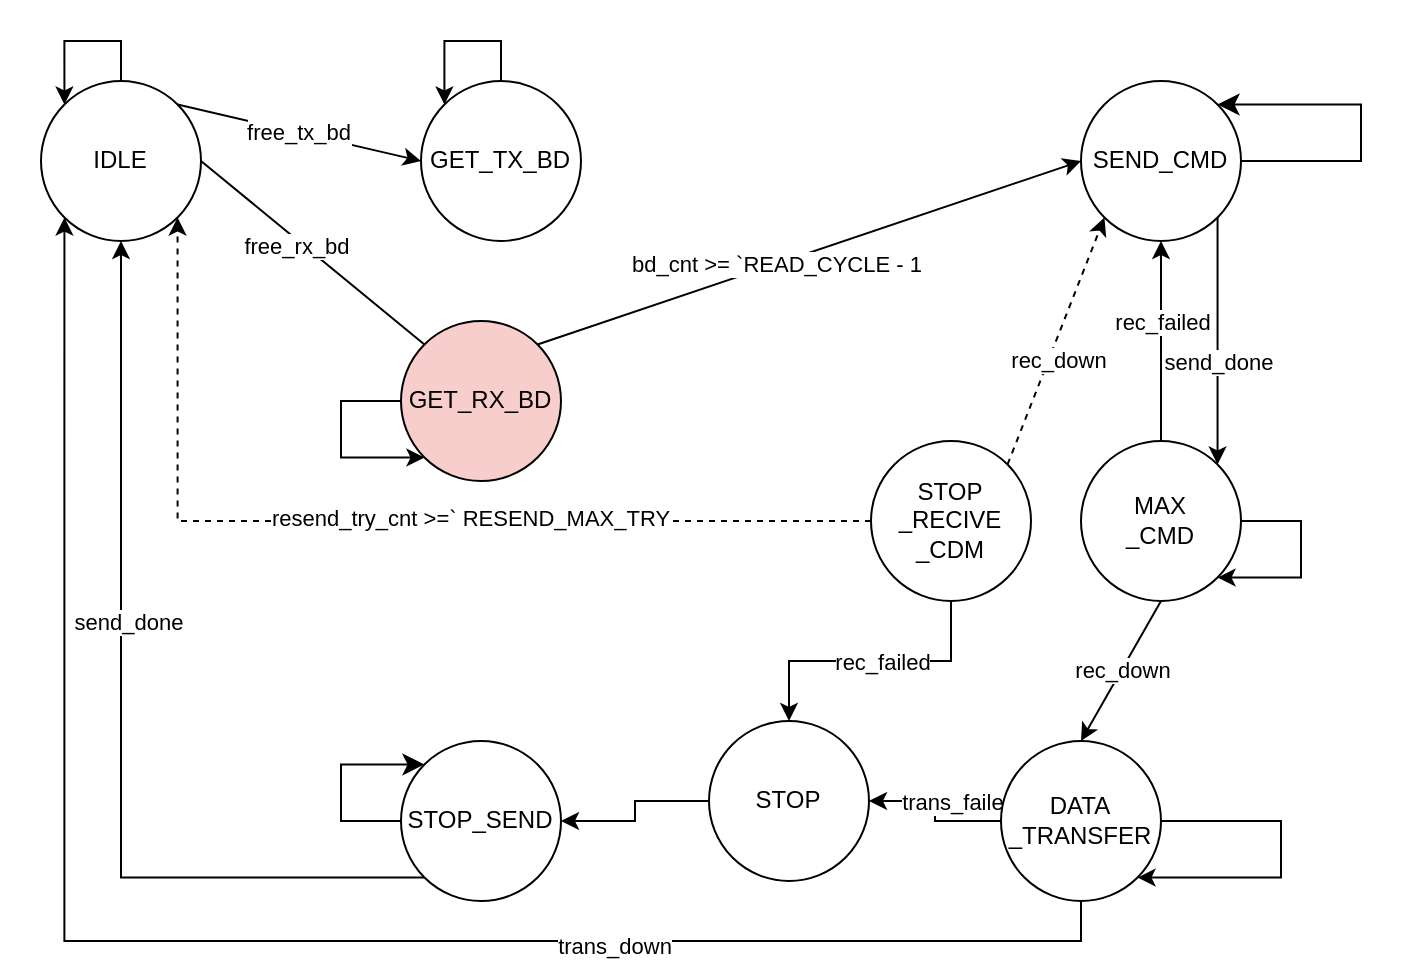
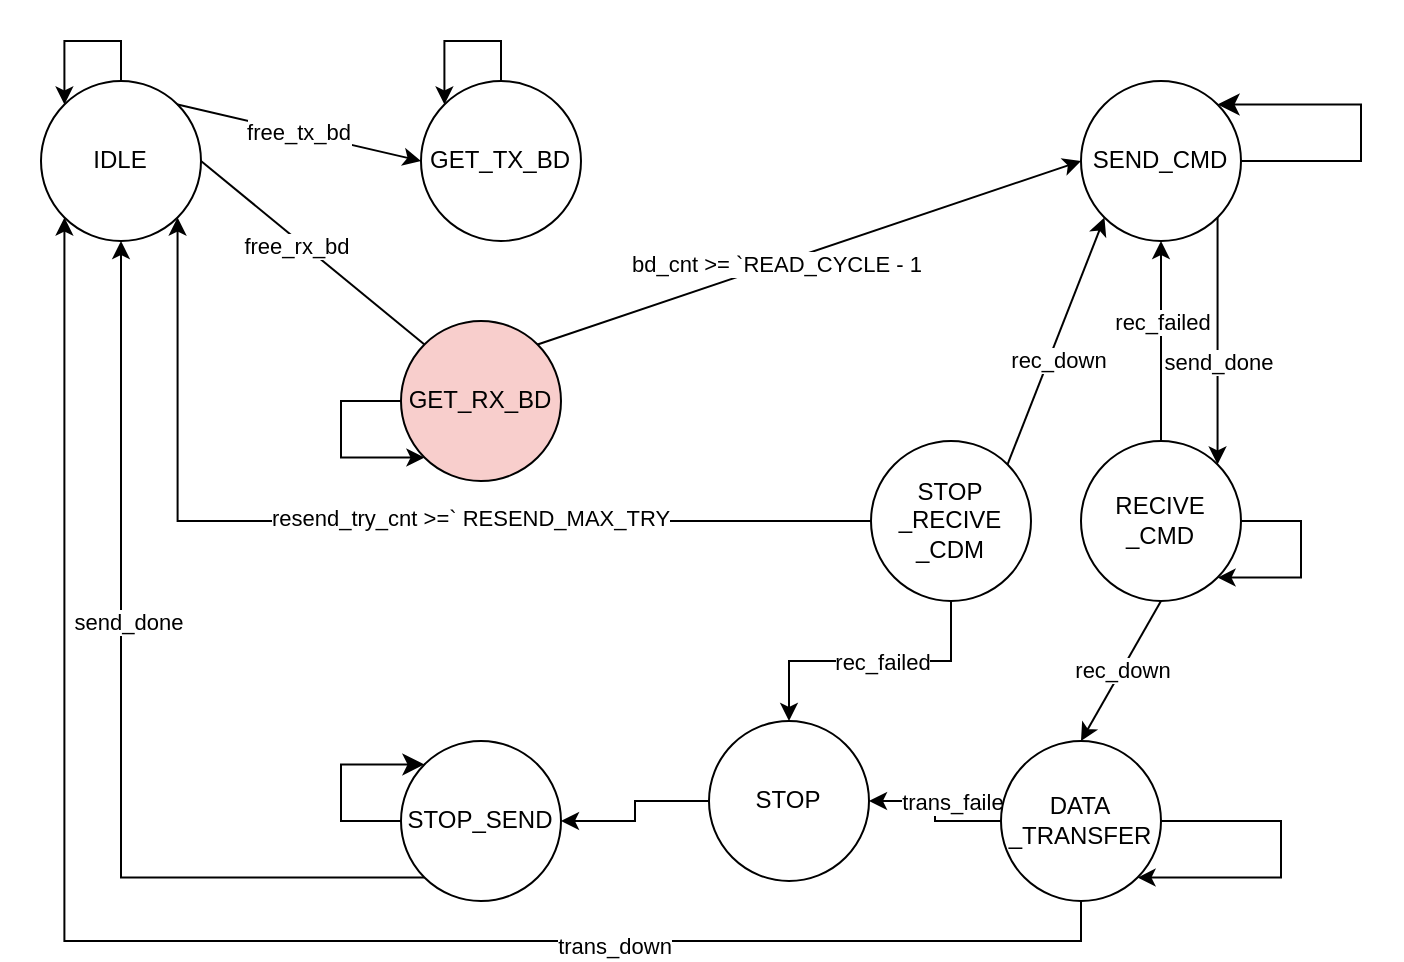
edge "STOP _RECIVE _CDM" -> "SEND_CMD": style dashed -> solid
edge "STOP _RECIVE _CDM" -> "IDLE": style dashed -> solid
node "MAX _CMD": label "MAX _CMD" -> "RECIVE _CMD"
